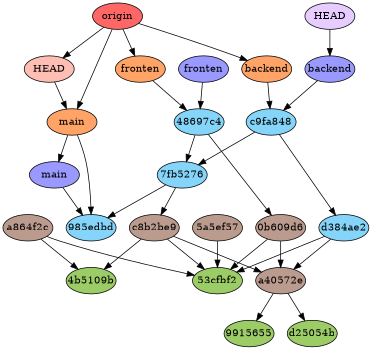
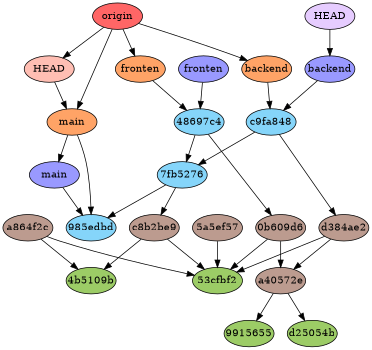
node "d384ae2": fillcolor #85d5fa -> #bc9b8f
edge "c8b2be9" -> "a40572e": removed
